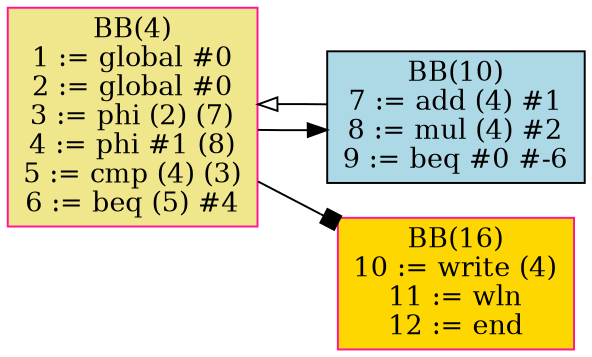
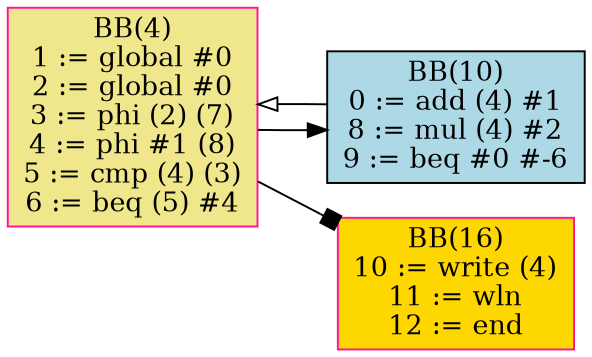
node "BB(10) 7 := add (4) #1 8 := mul (4) #2 9 := beq #0 #-6": label "BB(10) 7 := add (4) #1 8 := mul (4) #2 9 := beq #0 #-6" -> "BB(10) 0 := add (4) #1 8 := mul (4) #2 9 := beq #0 #-6"
